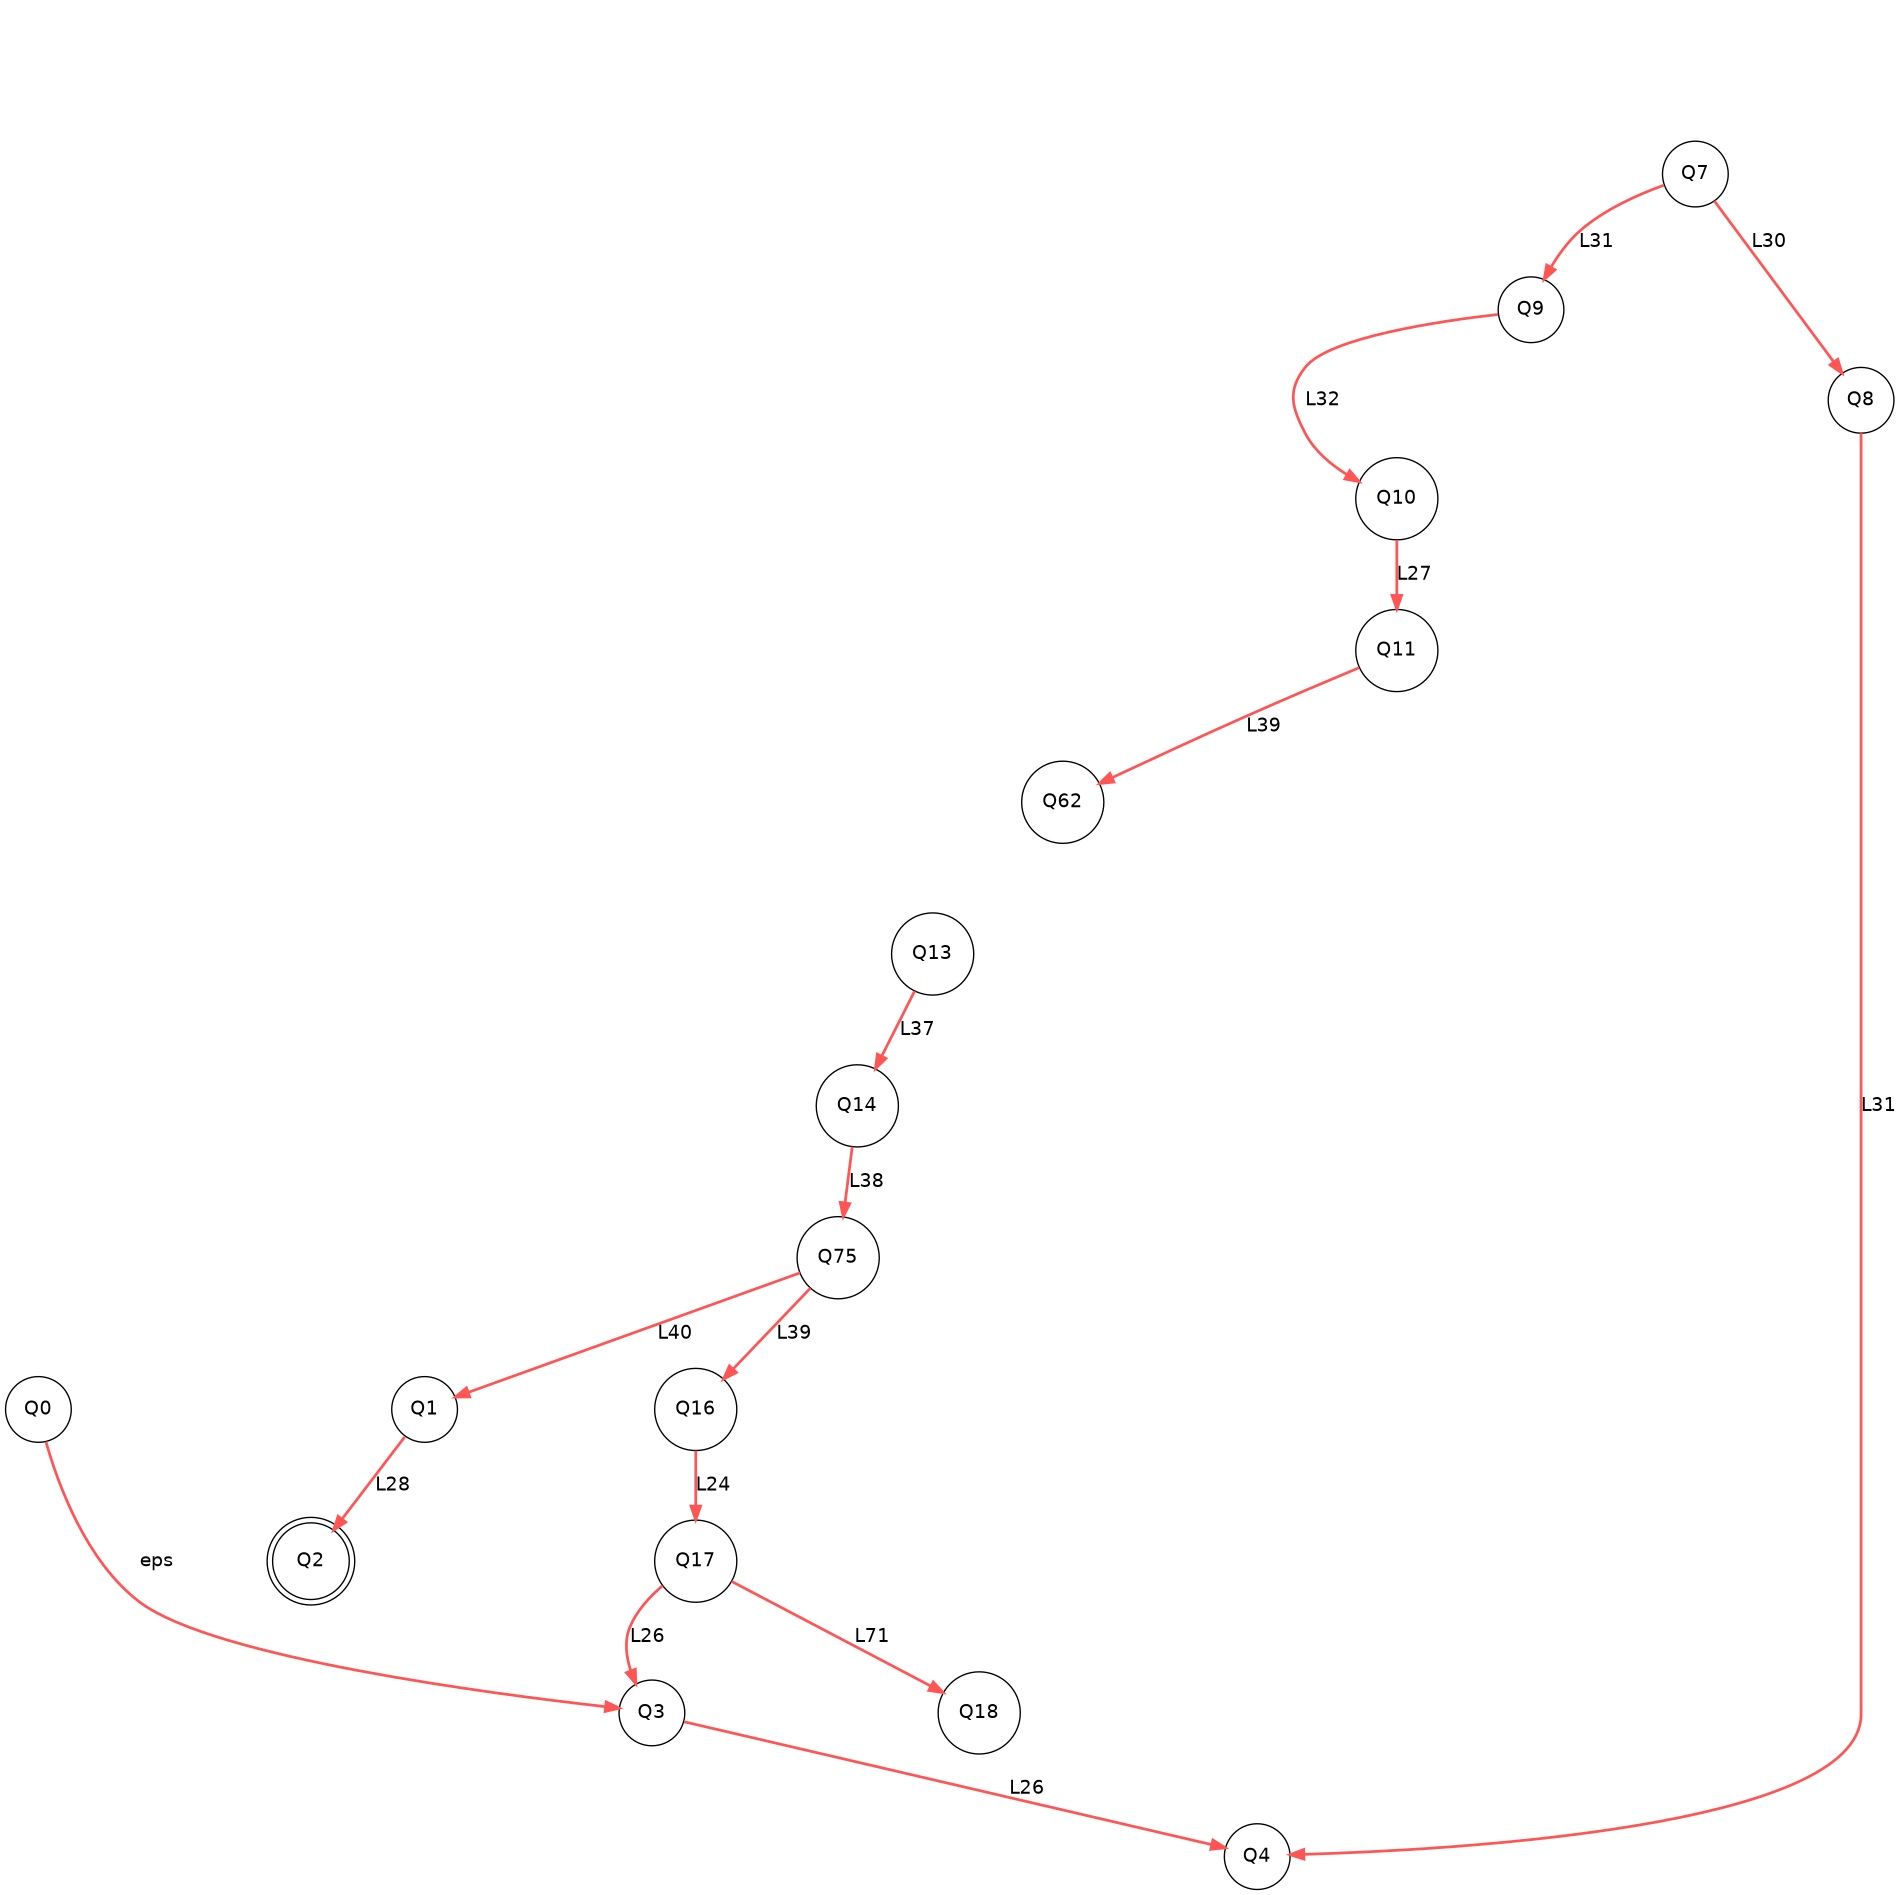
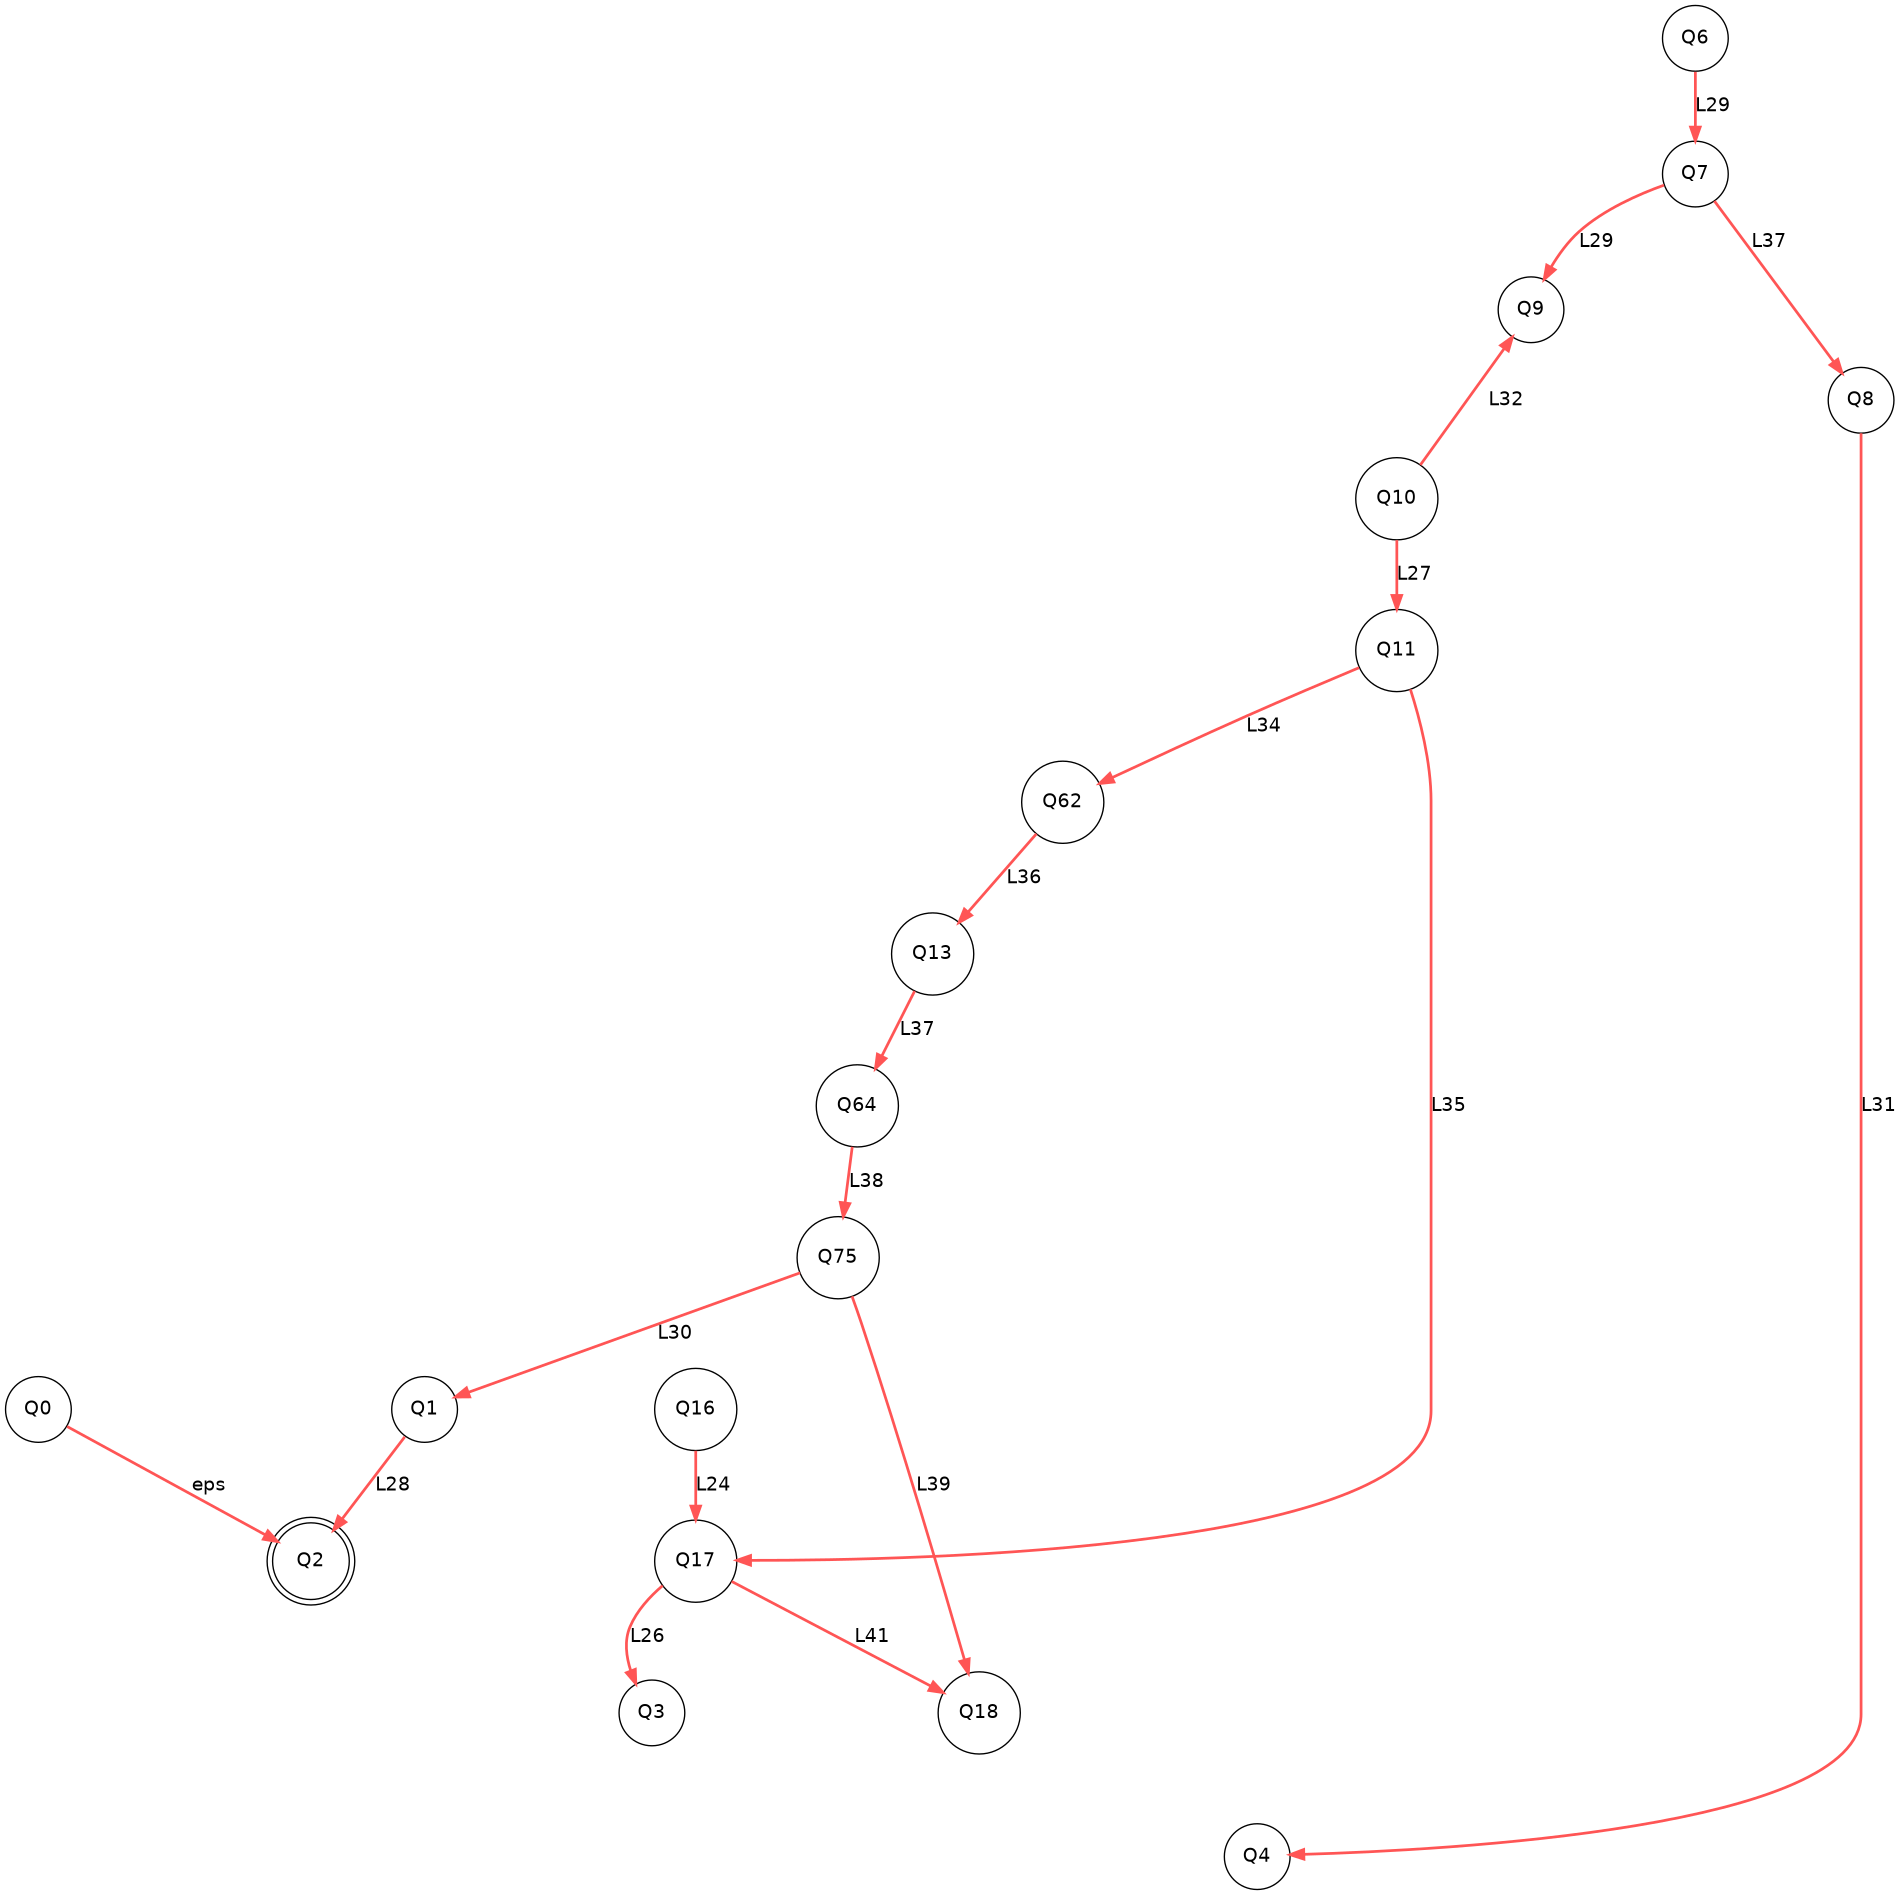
node "Q6": added
edge "Q7" -> "Q9": label "L31" -> "L29"
edge "Q7" -> "Q8": label "L30" -> "L37"
edge "Q9" -> "Q10": reversed
edge "Q11" -> "Q62": label "L39" -> "L34"
edge "Q62" -> "Q13": added, label "L36"
node "Q14": label "Q14" -> "Q64"
edge "Q75" -> "Q16": now "Q75" -> "Q18"
edge "Q75" -> "Q1": label "L40" -> "L30"
edge "Q11" -> "Q17": added, label "L35"
edge "Q17" -> "Q18": label "L71" -> "L41"
edge "Q0" -> "Q3": now "Q0" -> "Q2"
edge "Q3" -> "Q4": removed, label "L26"
